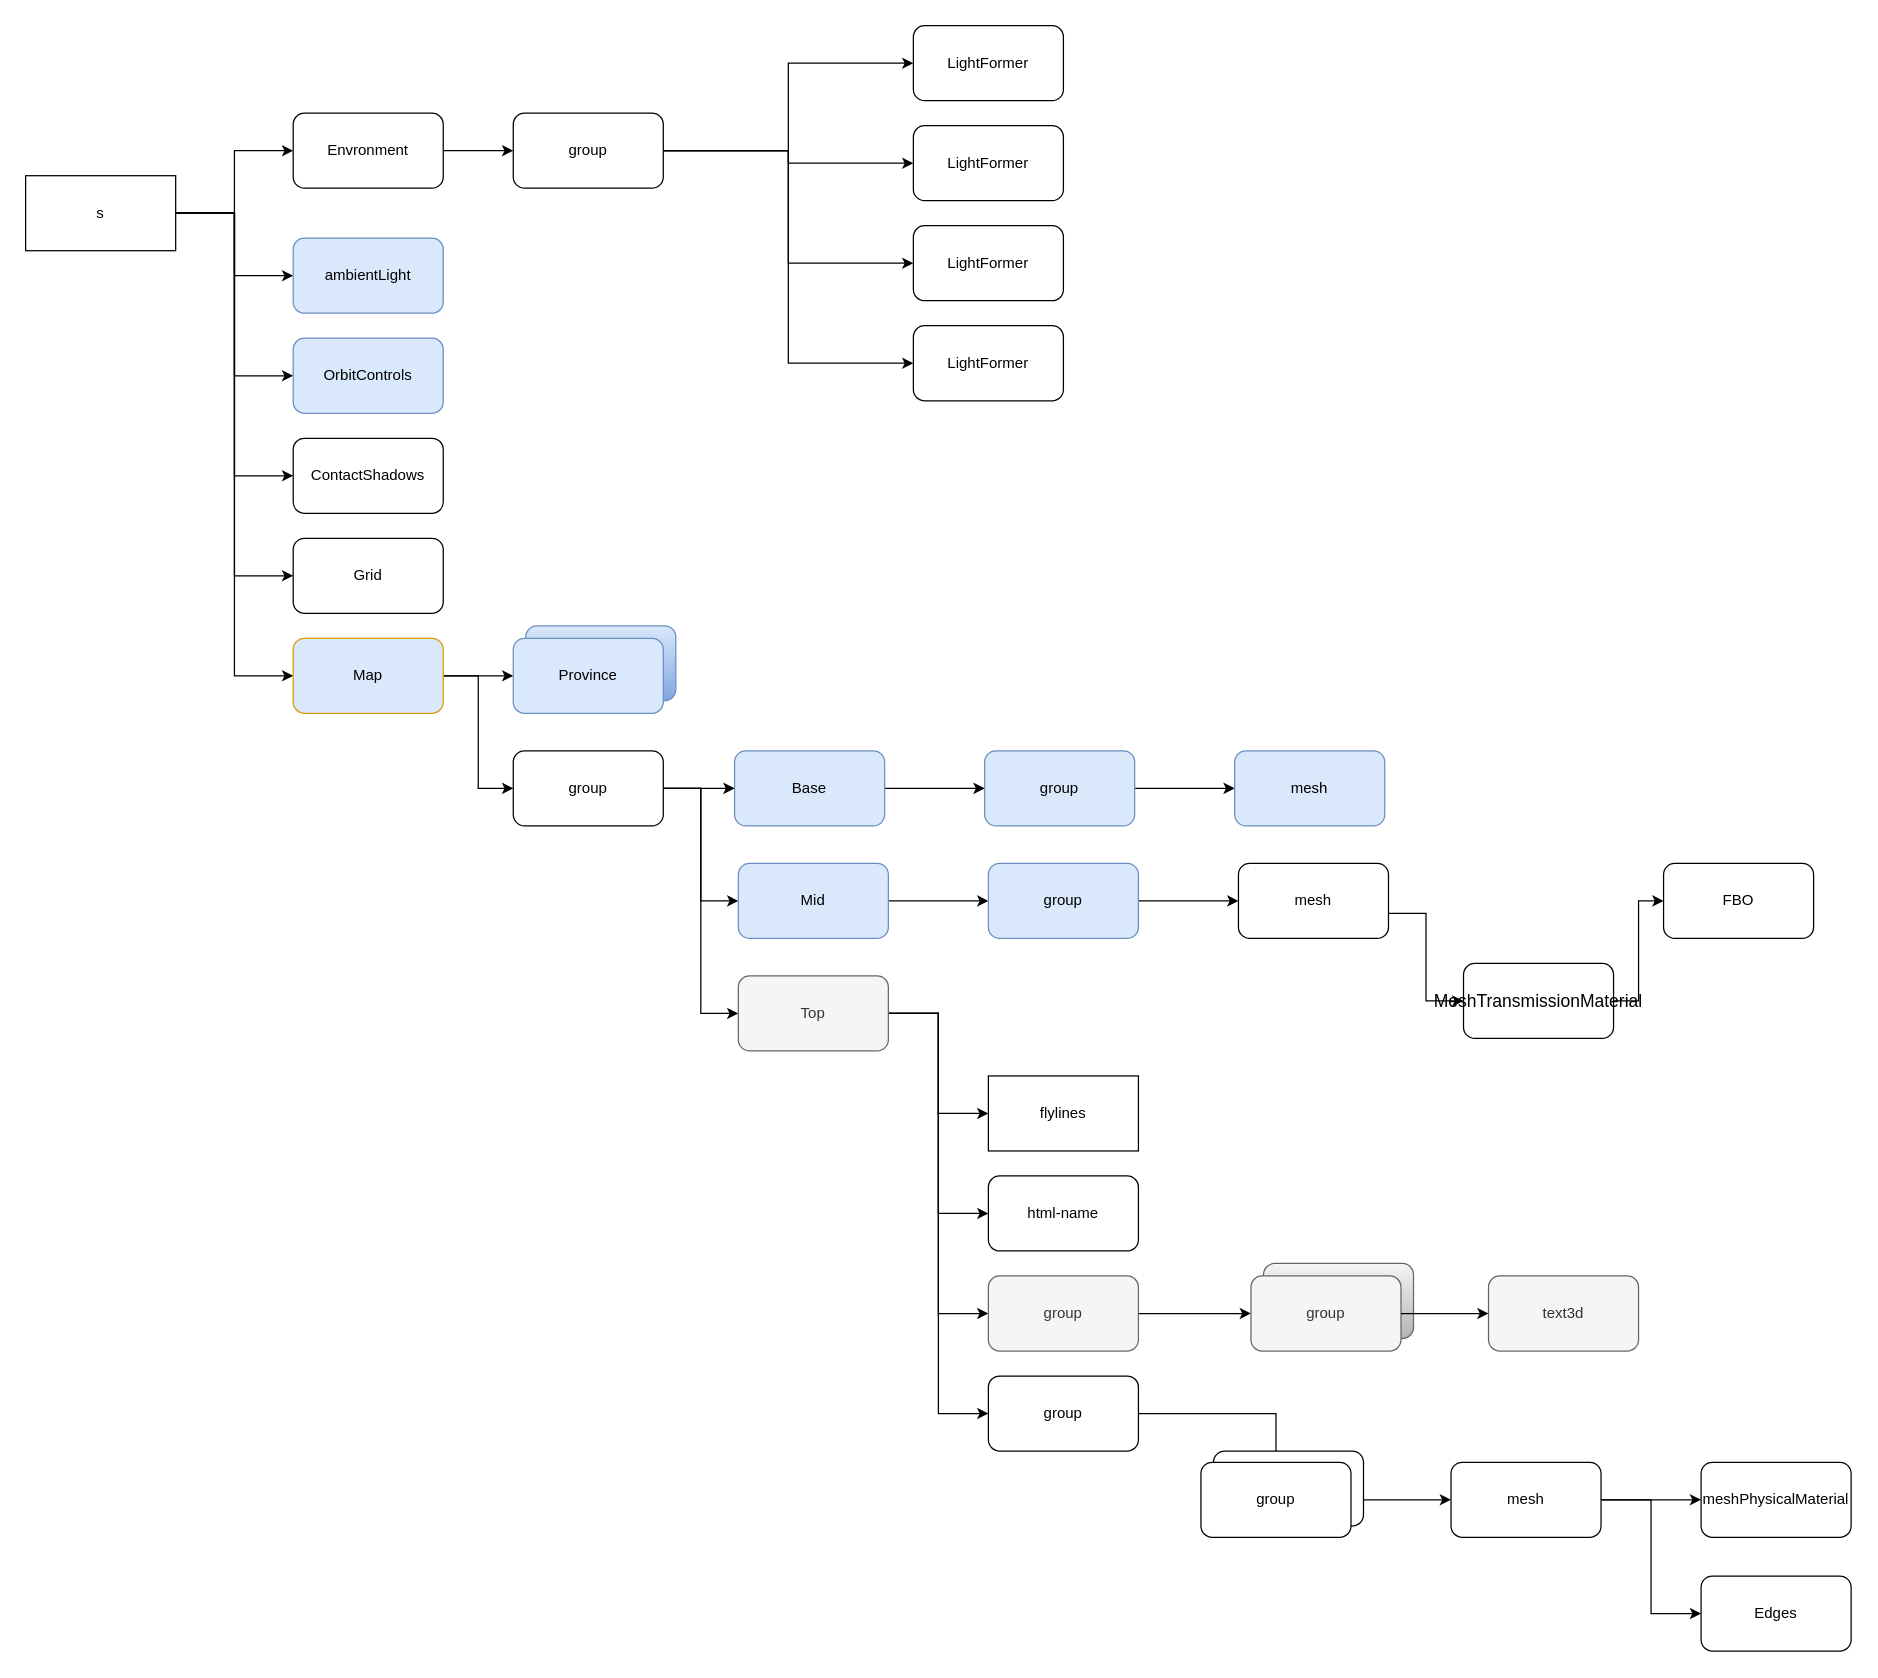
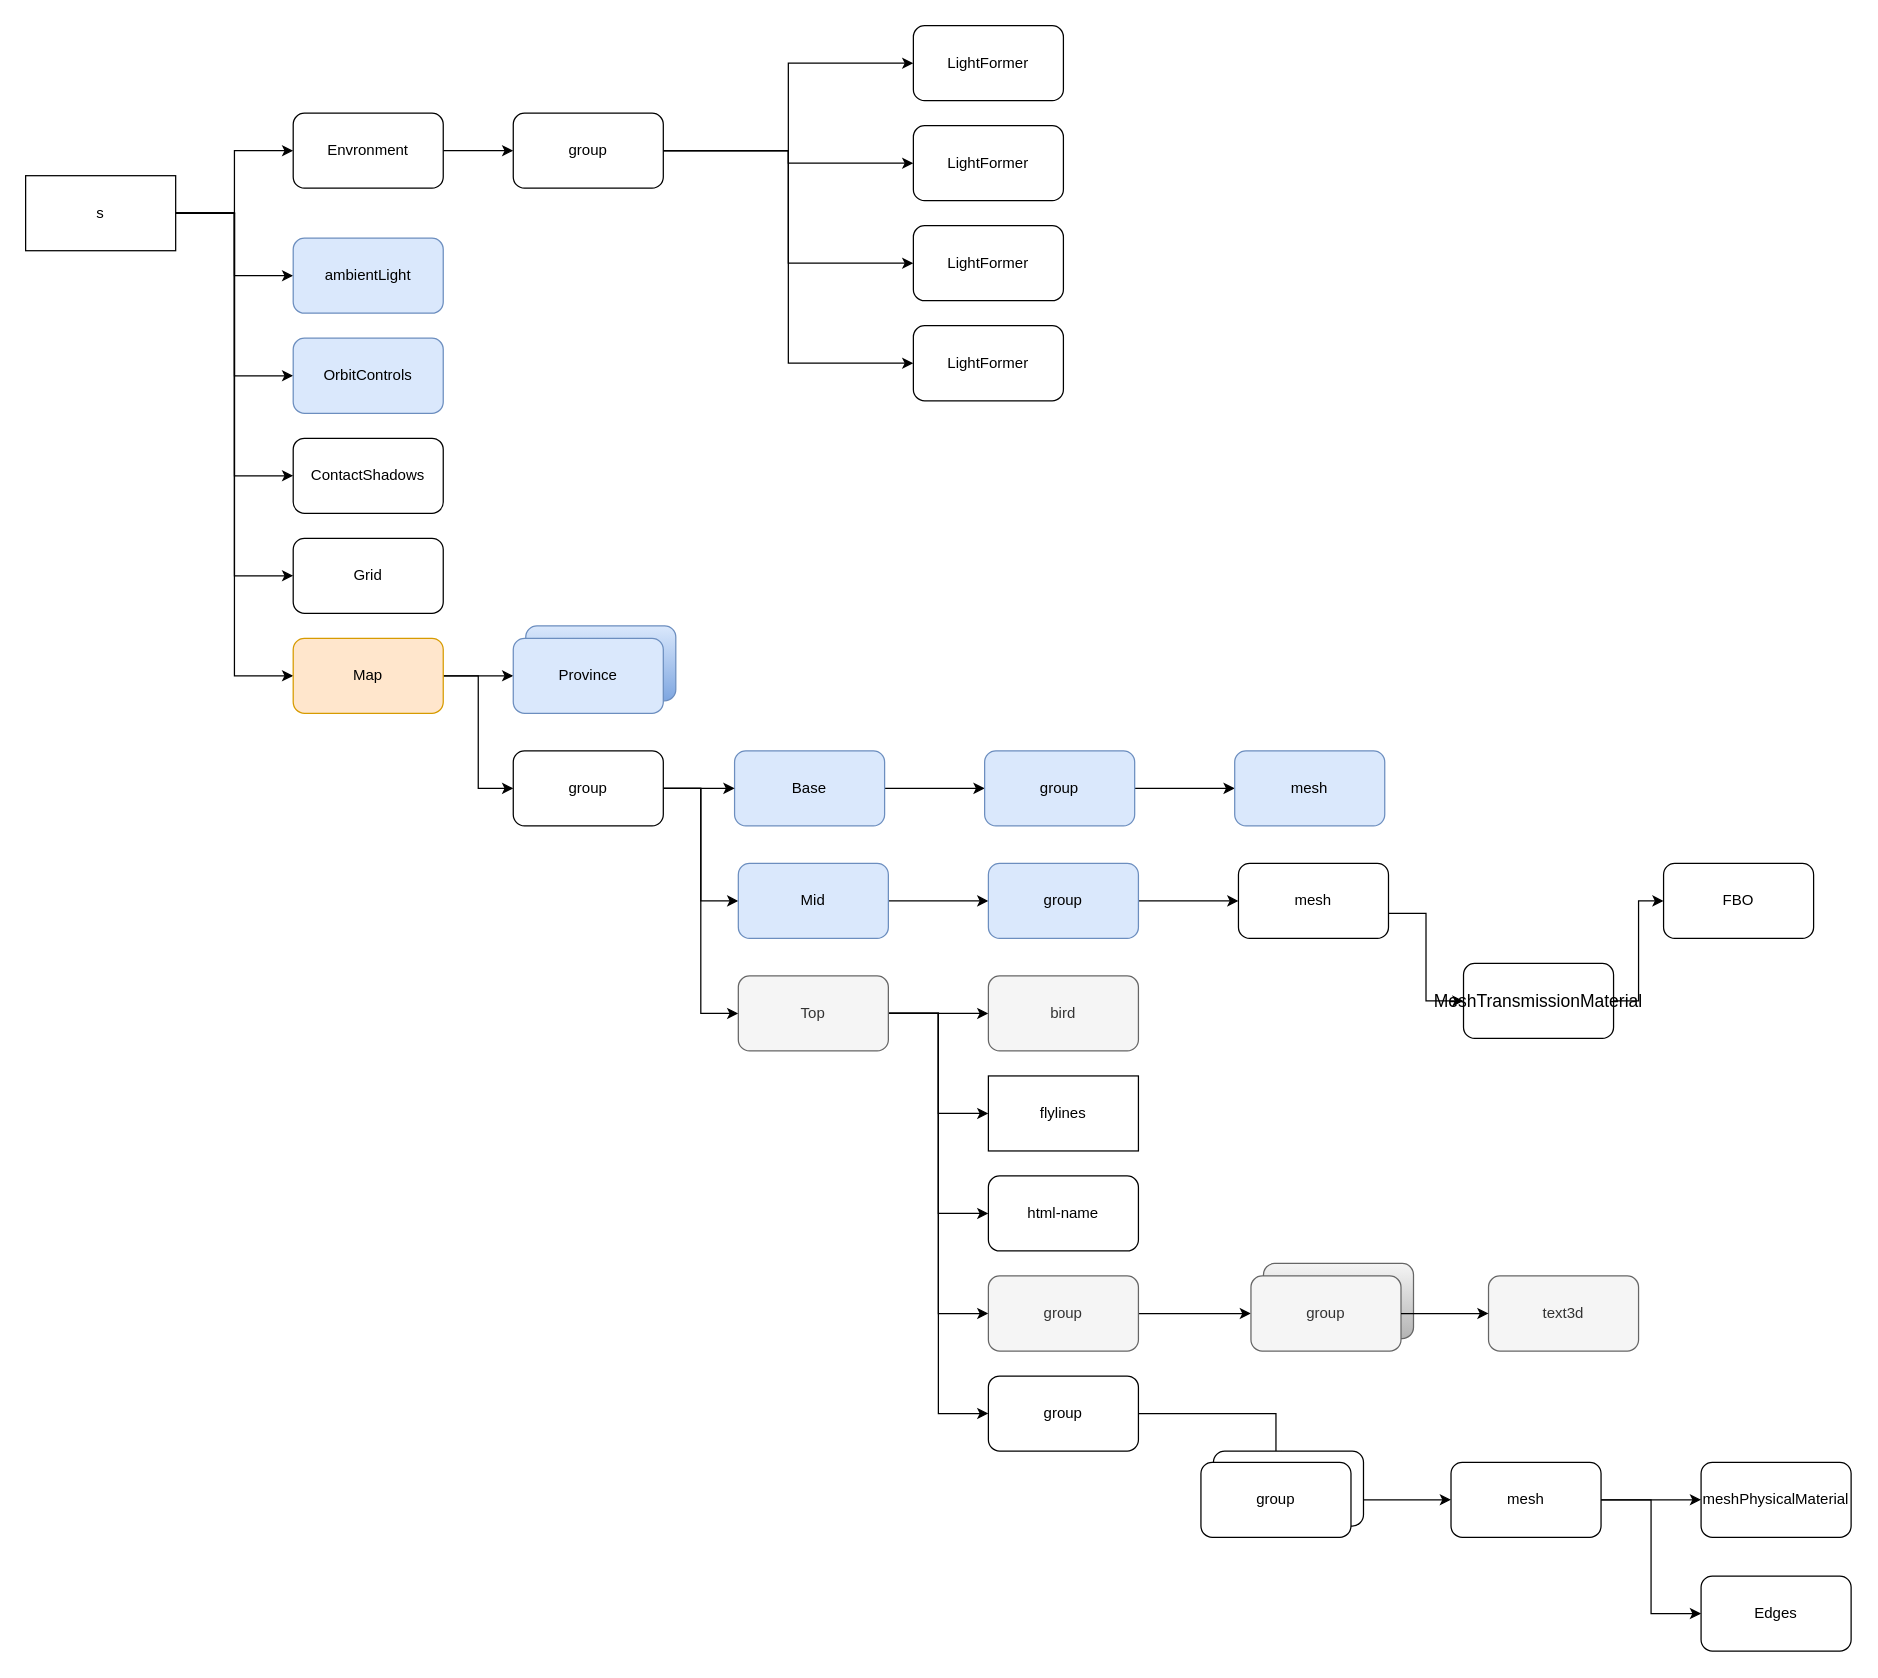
node "Map": fillcolor #dae8fc -> #ffe6cc
edge "Top" -> "bird": added
node "bird": added
